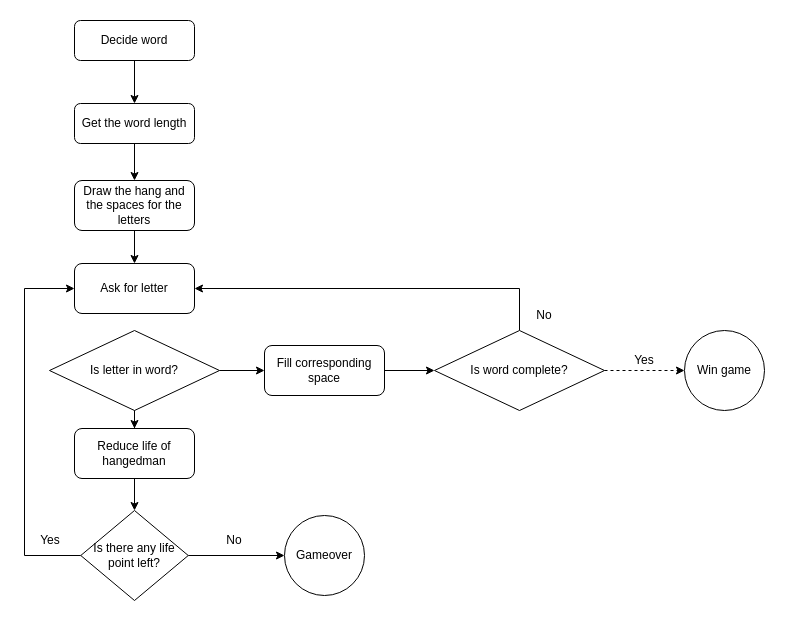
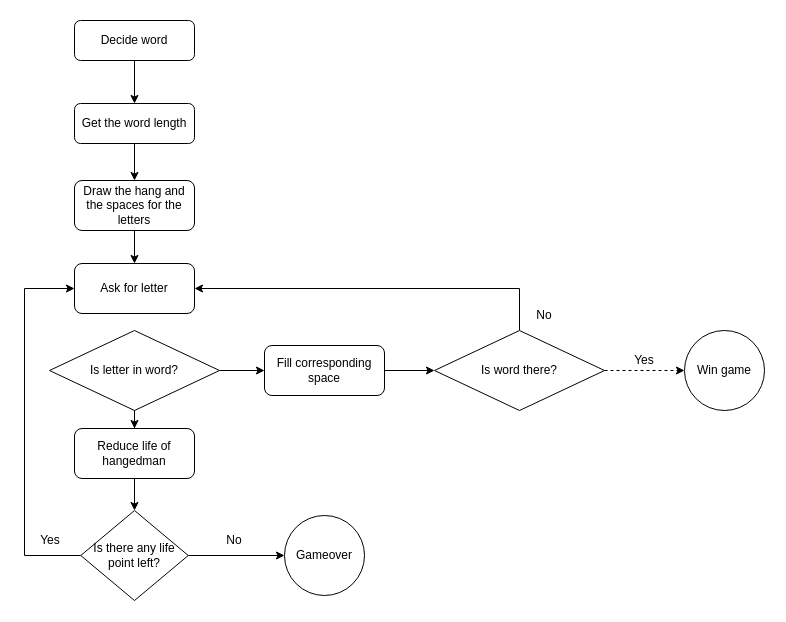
node "Is word complete?": label "Is word complete?" -> "Is word there?"
